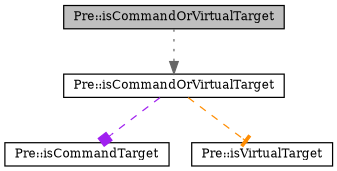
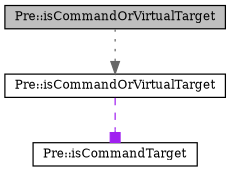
node "Pre::isVirtualTarget": removed
